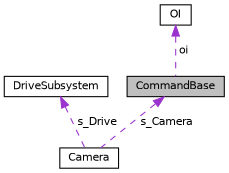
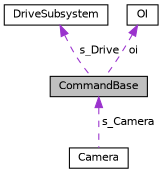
edge "Camera" -> "DriveSubsystem": now "CommandBase" -> "DriveSubsystem"
